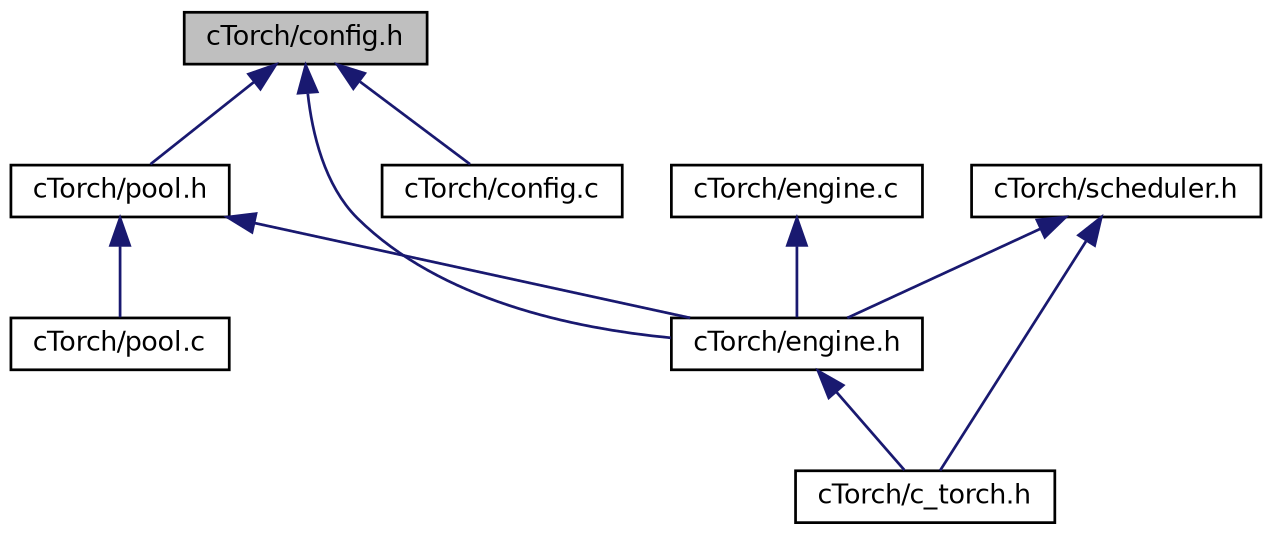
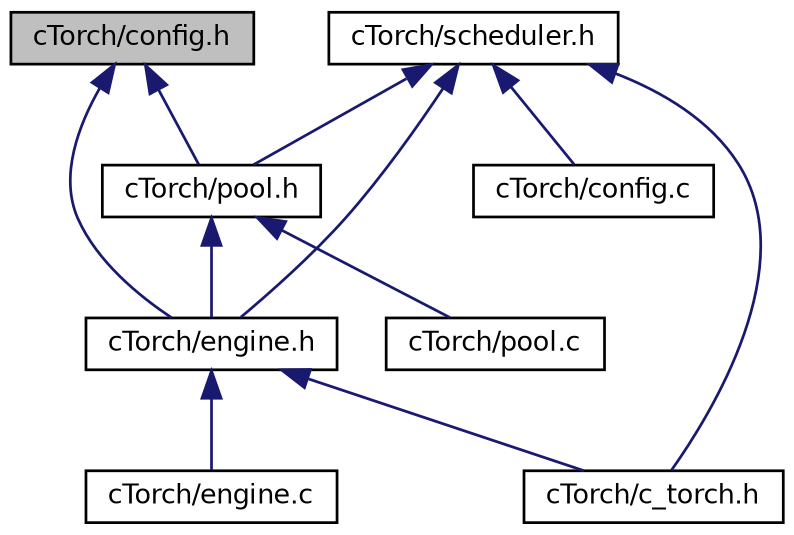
edge "cTorch/pool.h" -> "cTorch/scheduler.h": added
edge "cTorch/config.c" -> "cTorch/config.h": now "cTorch/config.c" -> "cTorch/scheduler.h"
edge "cTorch/engine.h" -> "cTorch/engine.c": reversed
